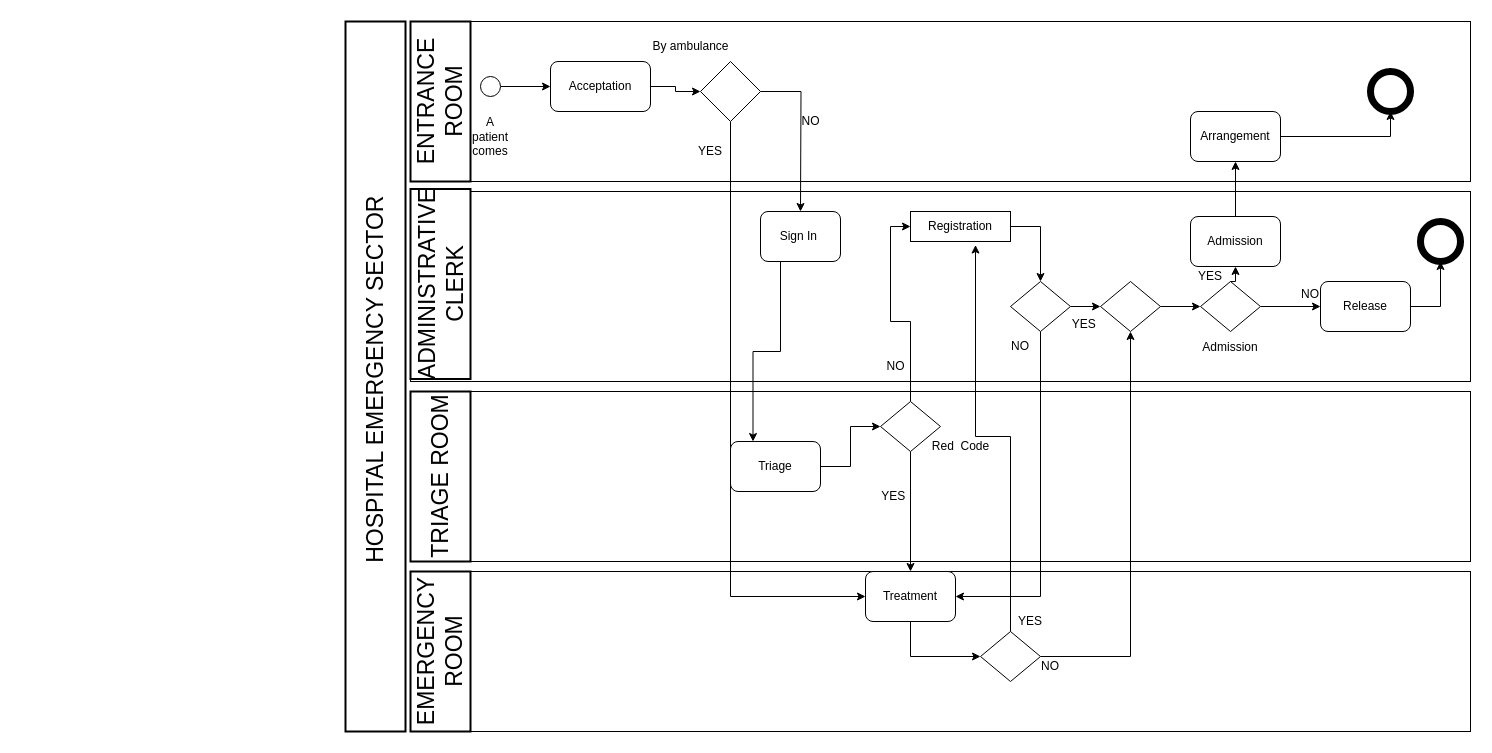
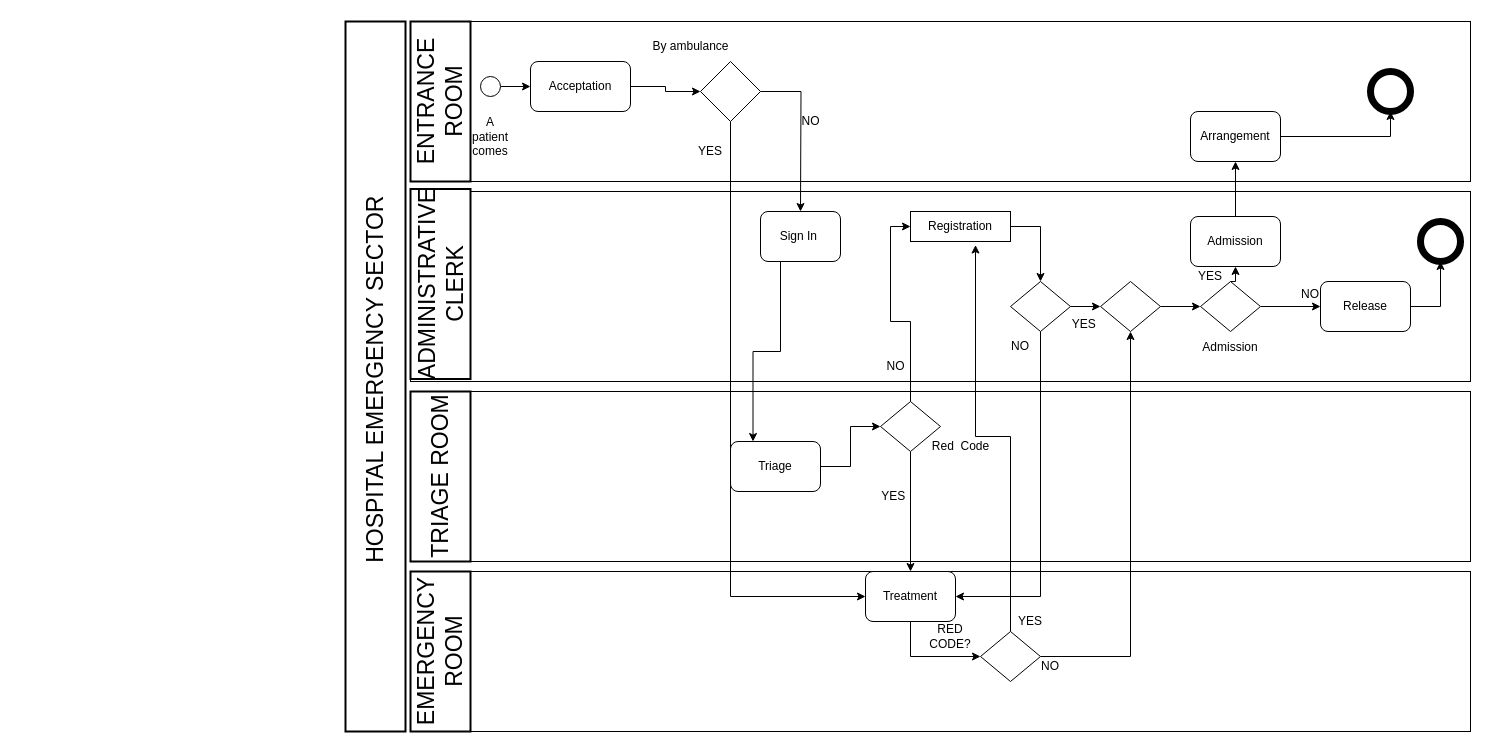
node "Acceptation": moved (601, 87) -> (581, 87)
node "RED CODE?": added
